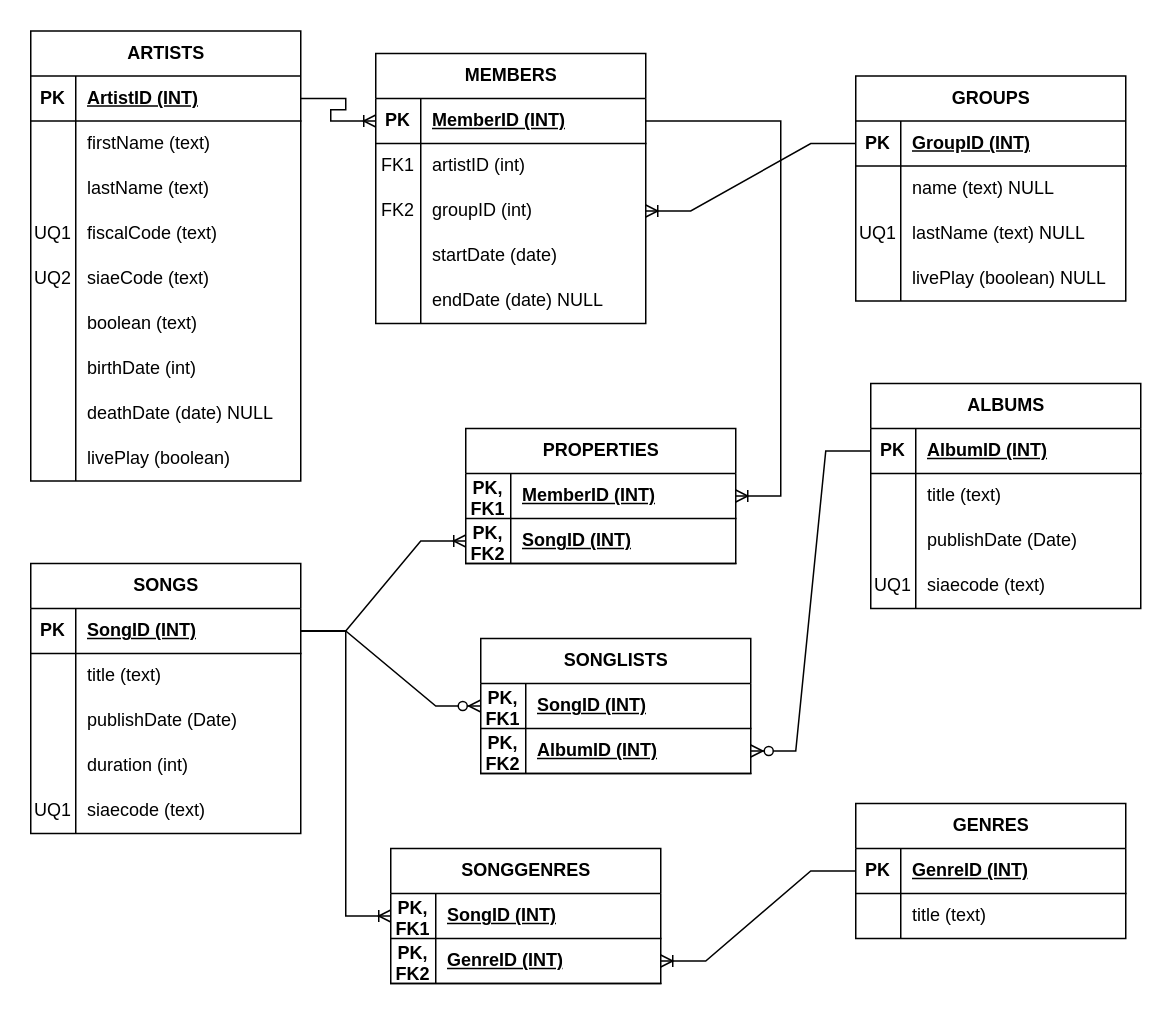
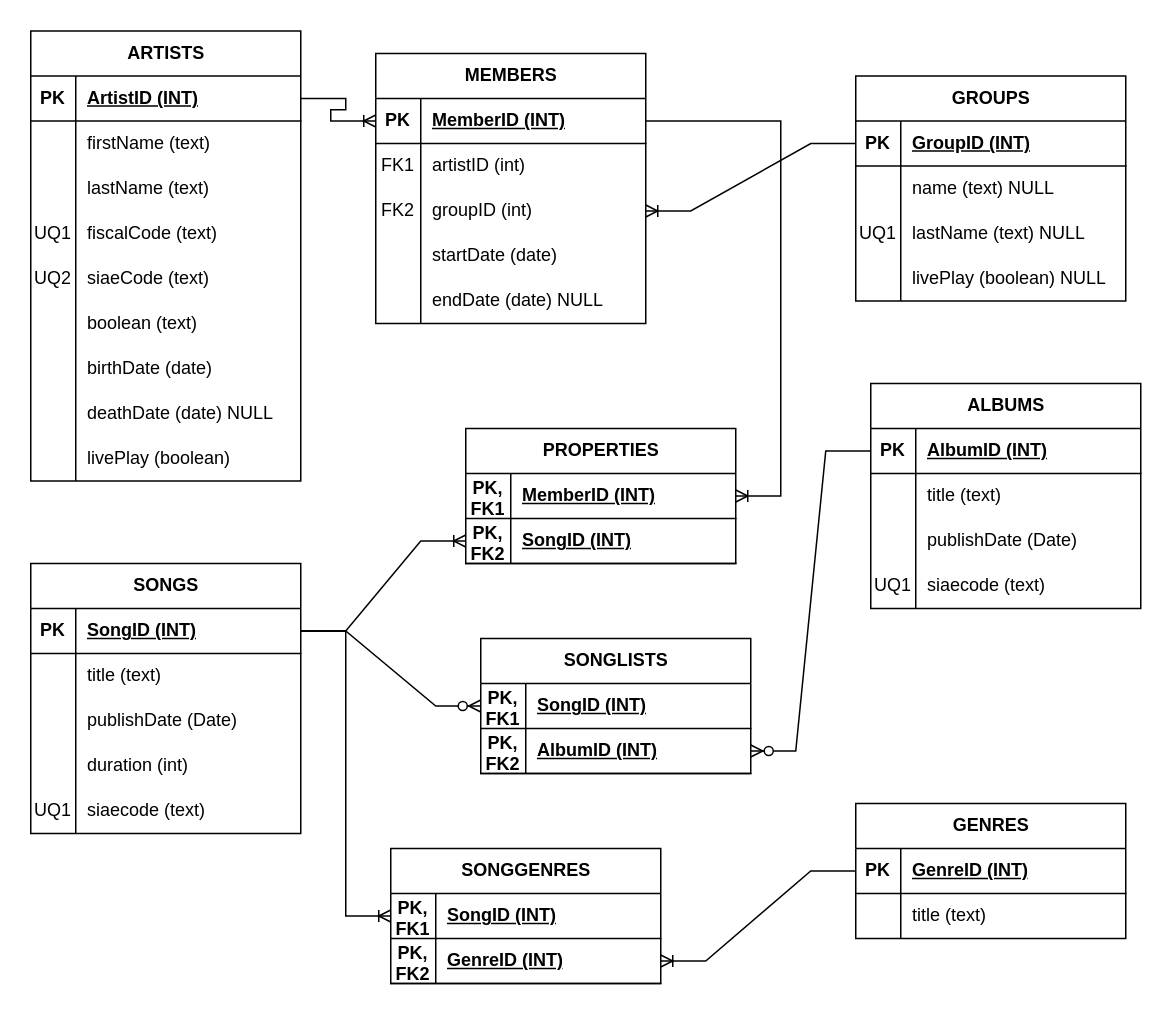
node "birthDate (int)": label "birthDate (int)" -> "birthDate (date)"
